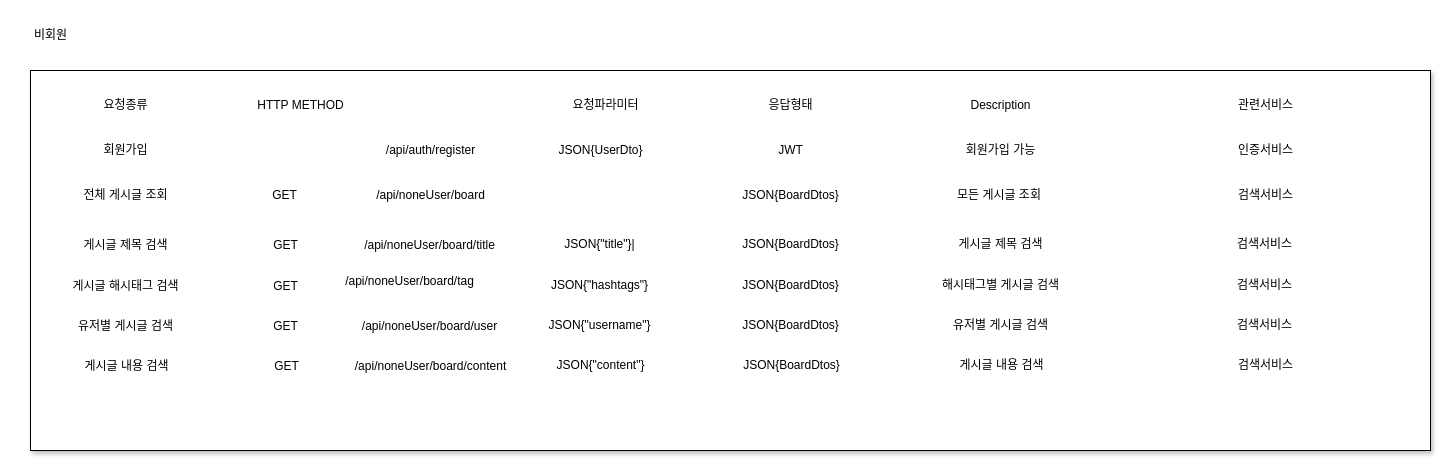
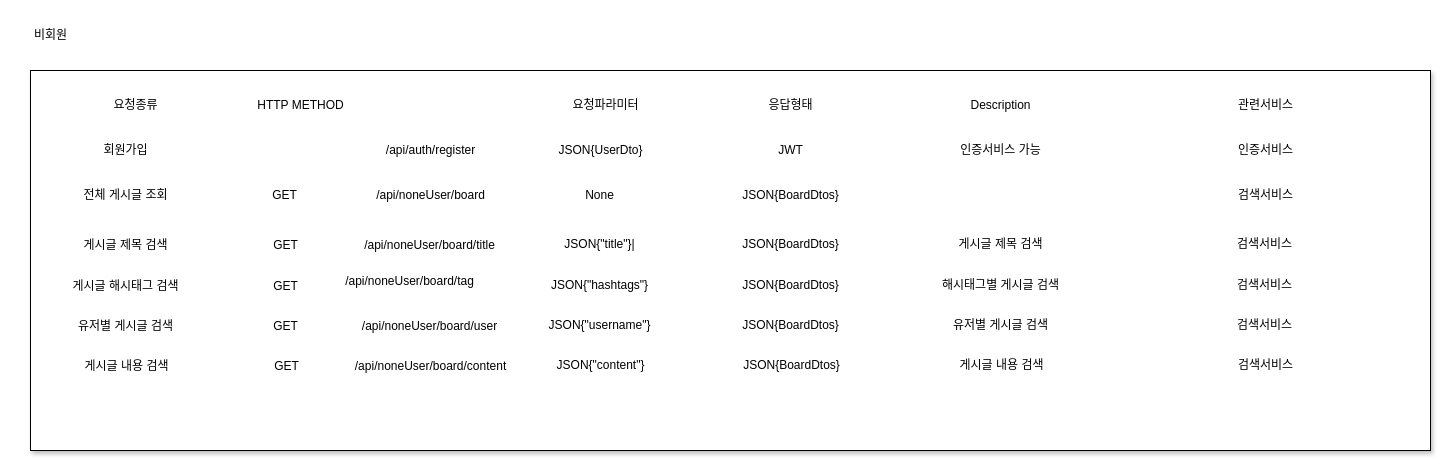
node "요청종류": moved (126, 106) -> (136, 106)
node "회원가입 가능": label "회원가입 가능" -> "인증서비스 가능"
node "None": added
node "모든 게시글 조회": removed
